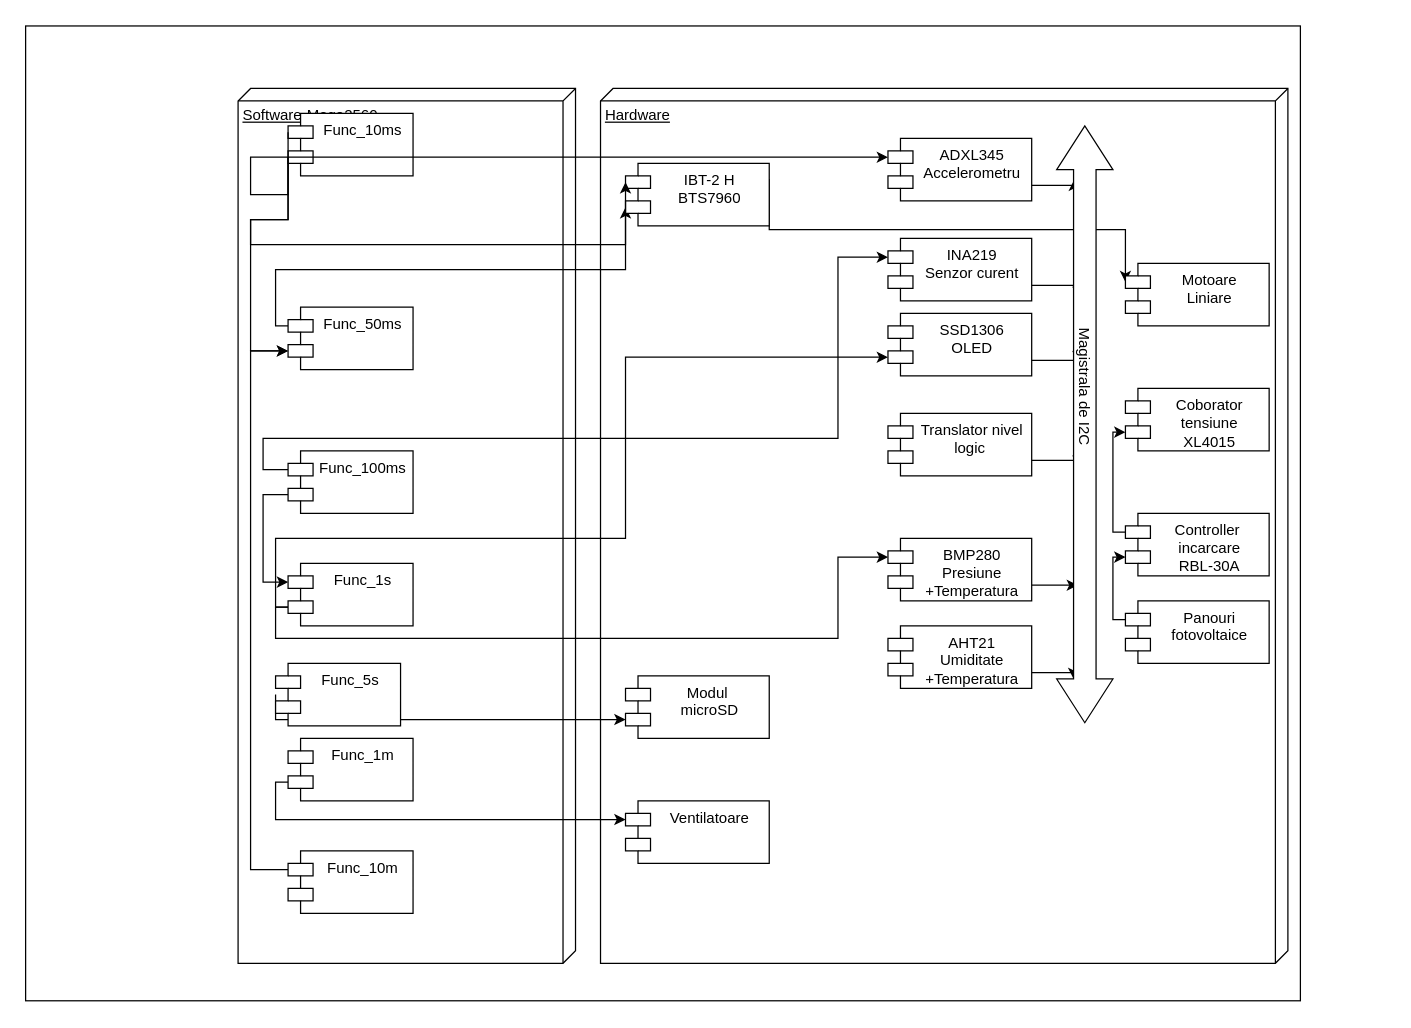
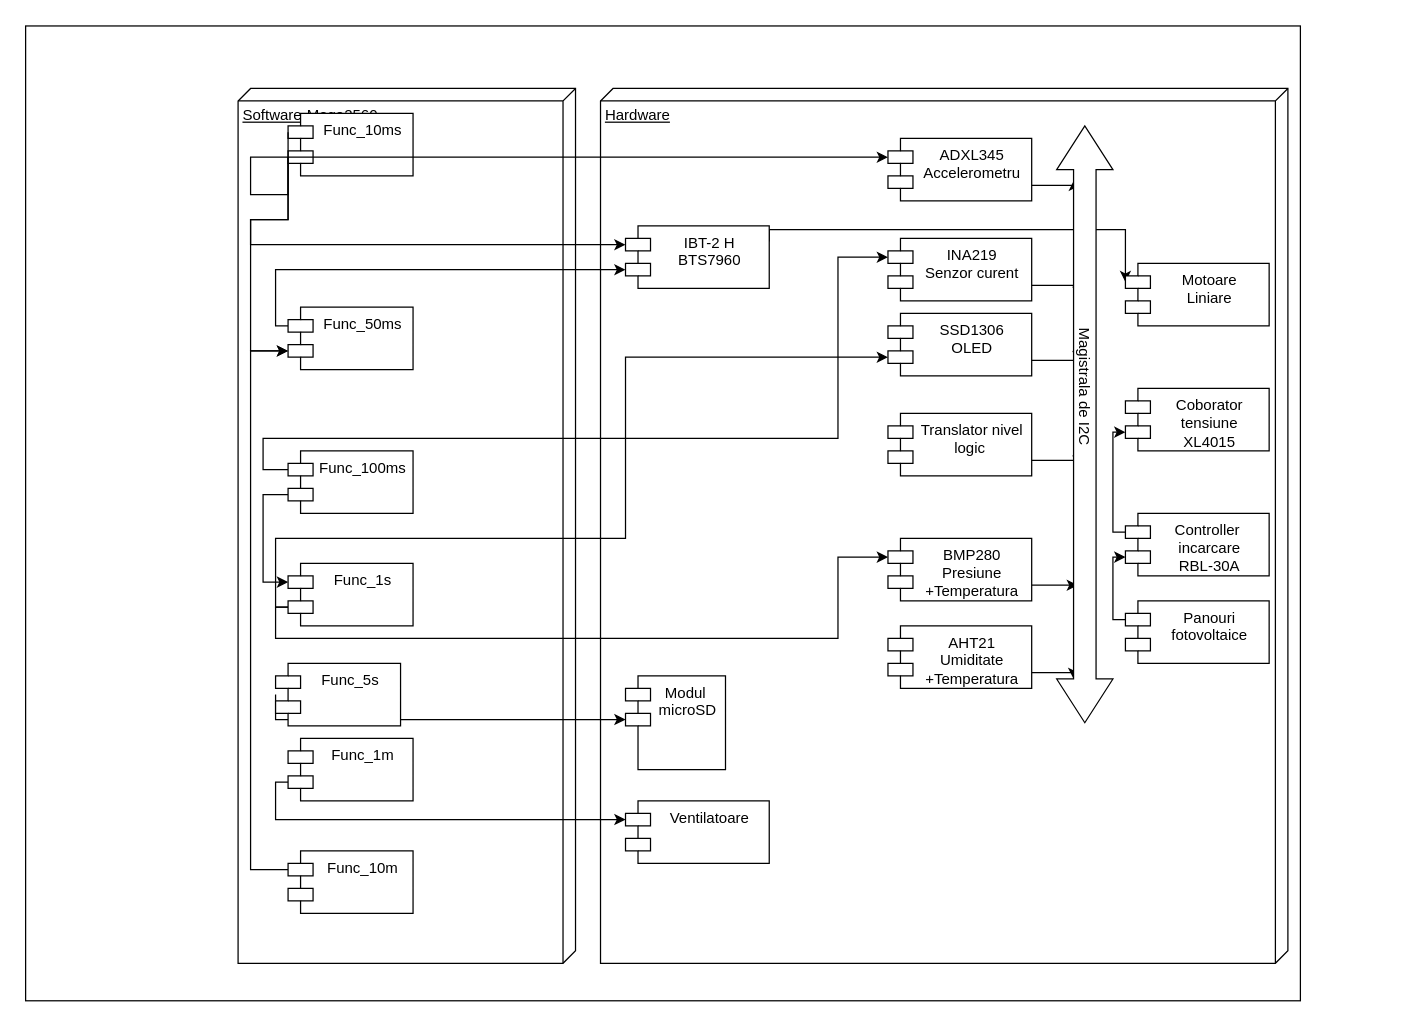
node "IBT-2 H BTS7960": moved (698, 194) -> (698, 257)
node "Modul microSD": size 144x63 -> 100x94
